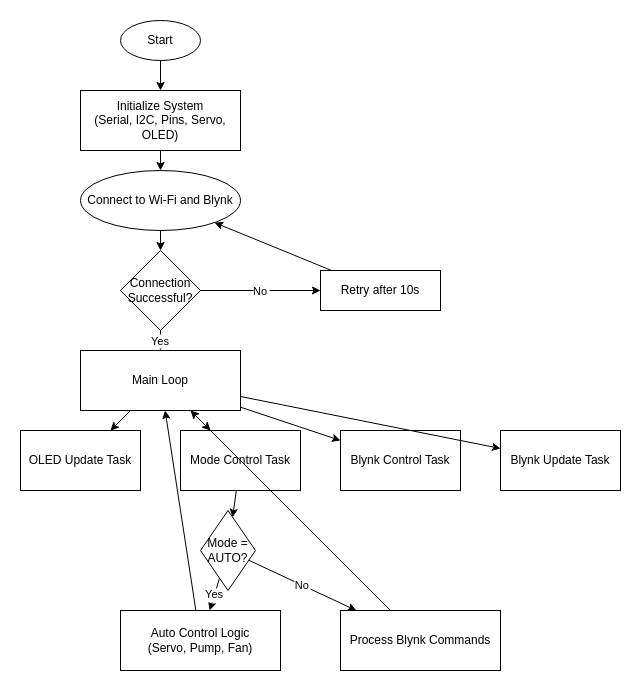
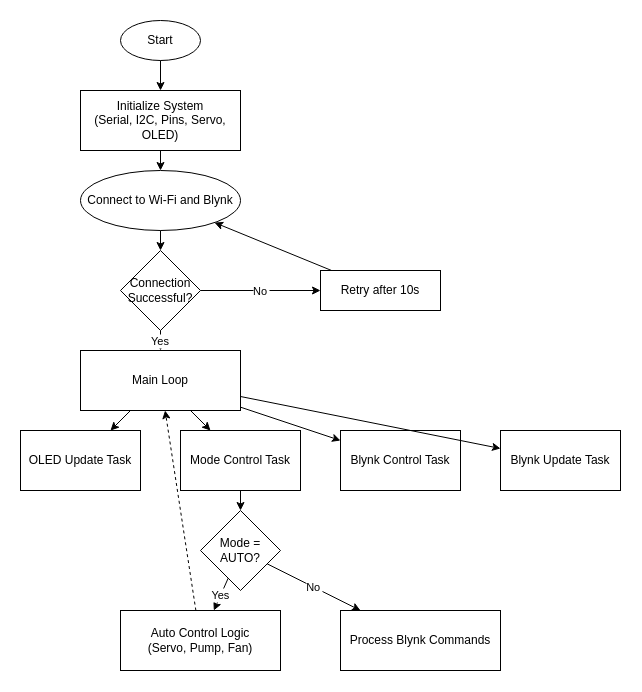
edge "Auto Control Logic (Servo, Pump, Fan)" -> "Main Loop": style solid -> dashed
edge "Process Blynk Commands" -> "Main Loop": now "Process Blynk Commands" -> "Mode Control Task"
node "Mode = AUTO?": size 55x80 -> 80x80
